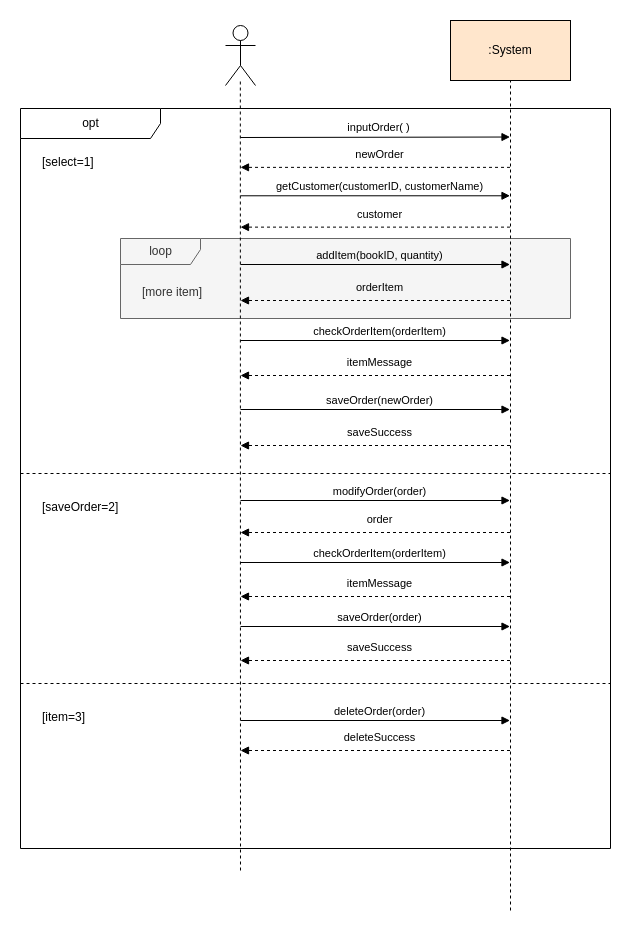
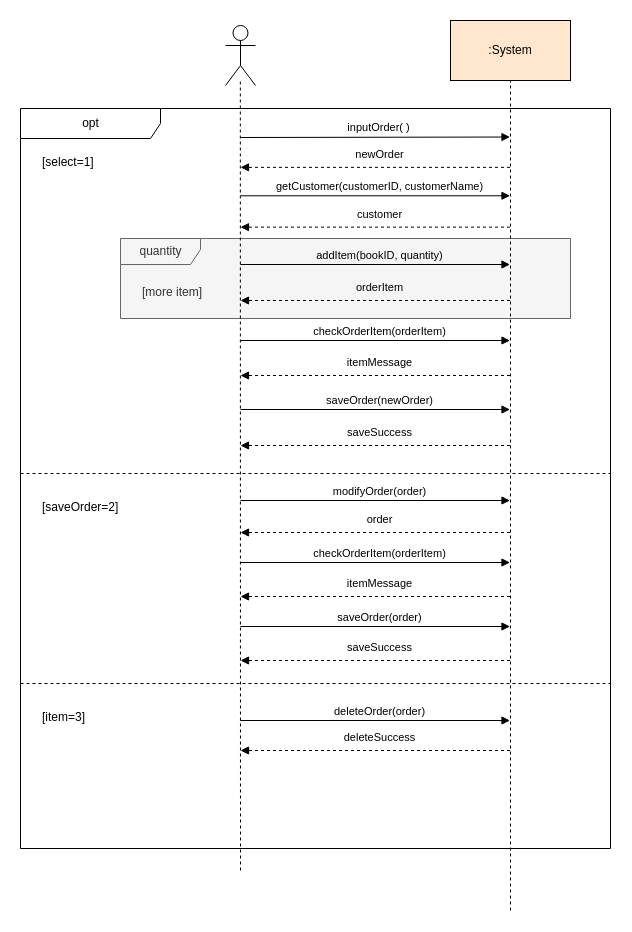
node "loop": label "loop" -> "quantity"
